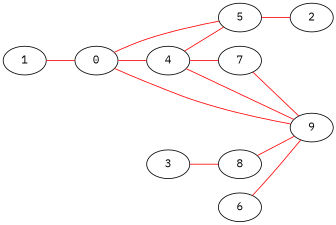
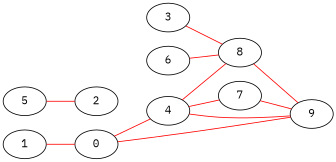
edge "5" -- "0": removed
edge "5" -- "4": now "8" -- "4"
edge "9" -- "6": now "8" -- "6"
